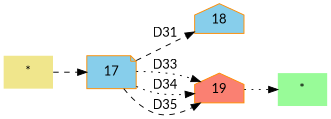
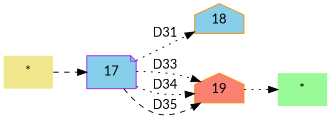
edge "17" -> "18": style dashed -> dotted
node "17": color darkorange -> purple
